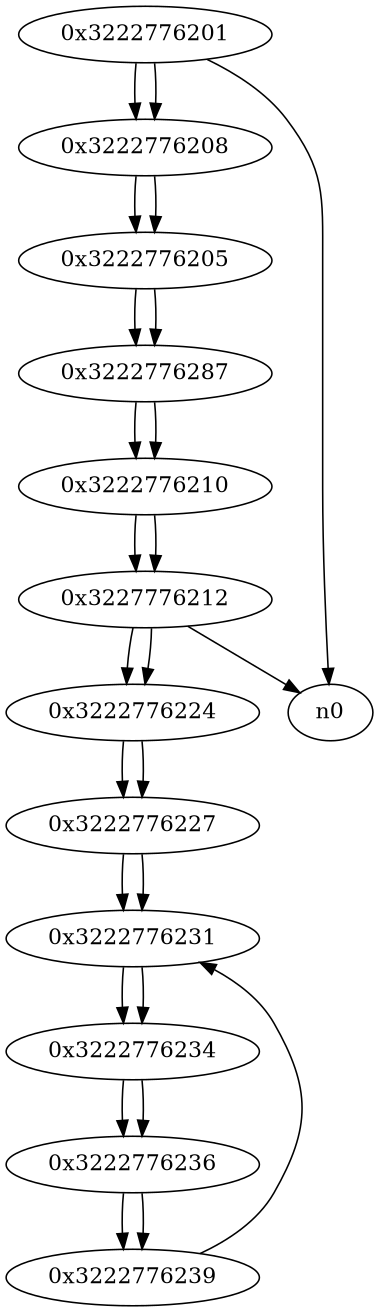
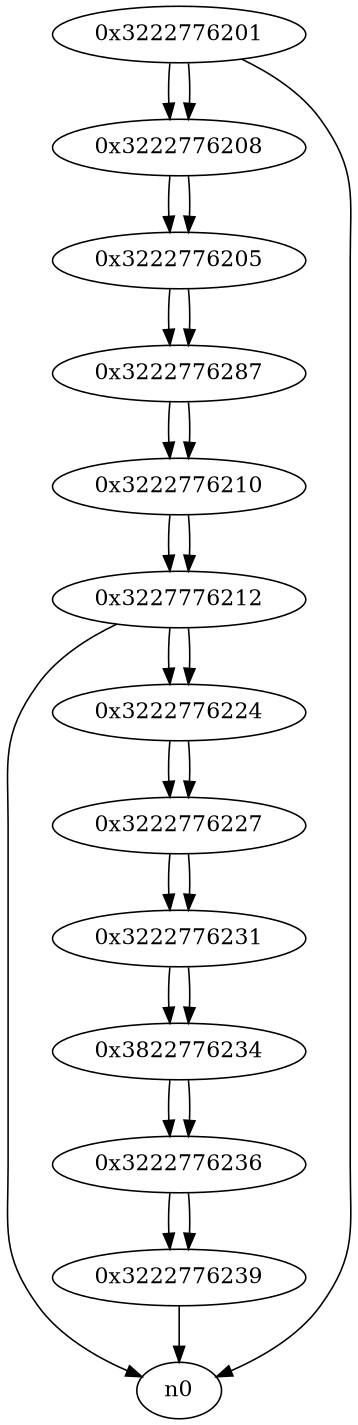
node "0x3222776234": label "0x3222776234" -> "0x3822776234"
edge "0x3222776239" -> "0x3222776231": now "0x3222776239" -> "n0"
